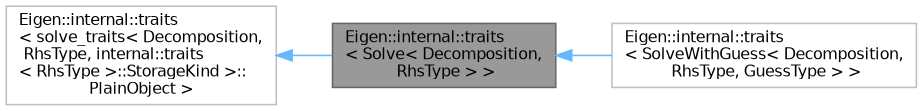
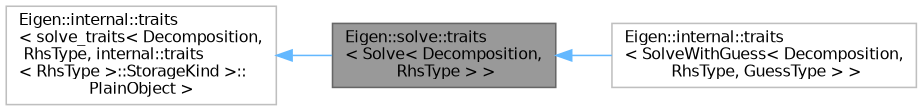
node "Eigen::internal::traits < Solve< Decomposition, RhsType > >": label "Eigen::internal::traits < Solve< Decomposition, RhsType > >" -> "Eigen::solve::traits < Solve< Decomposition, RhsType > >"
